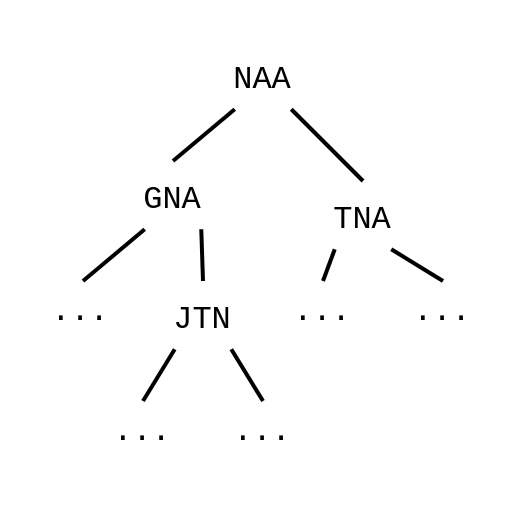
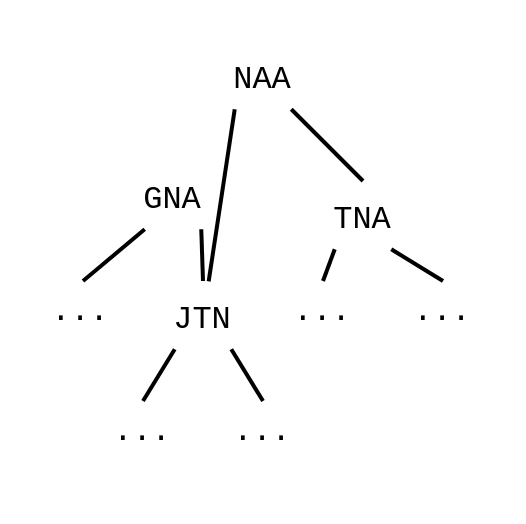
edge "NAA" -- "GNA": now "NAA" -- "JTN"
